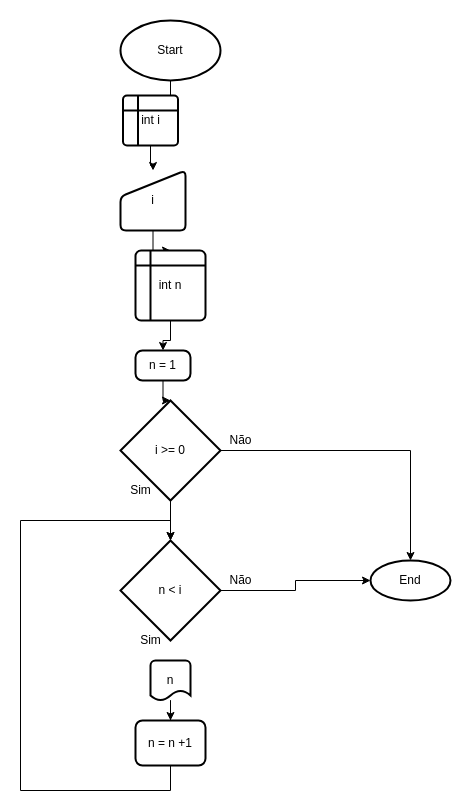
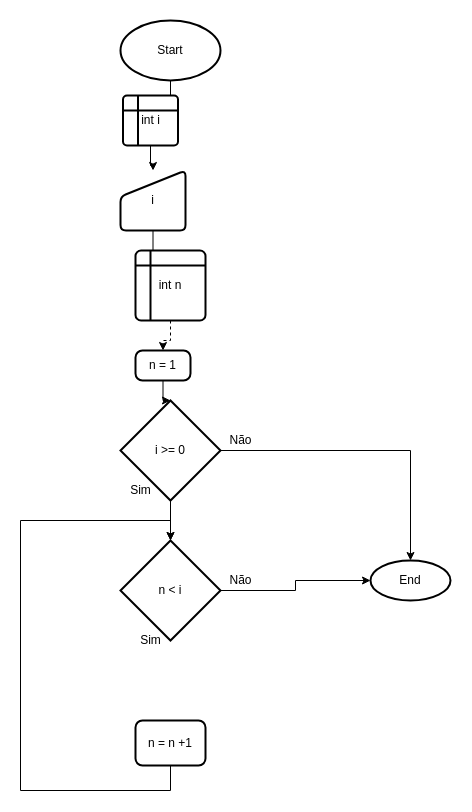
edge "i" -> "int n": arrowhead classic -> none
edge "int n" -> "n = 1": style solid -> dashed
node "n": removed
edge "n" -> "n = n +1": removed
